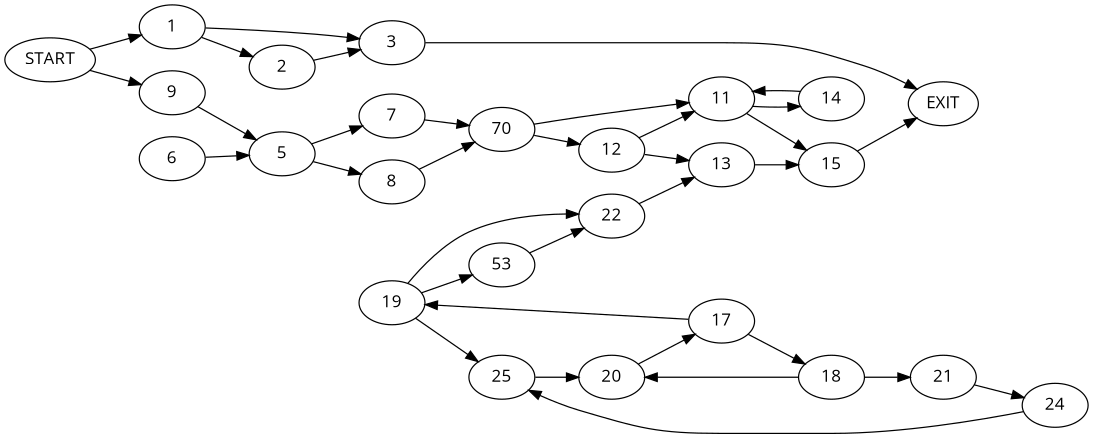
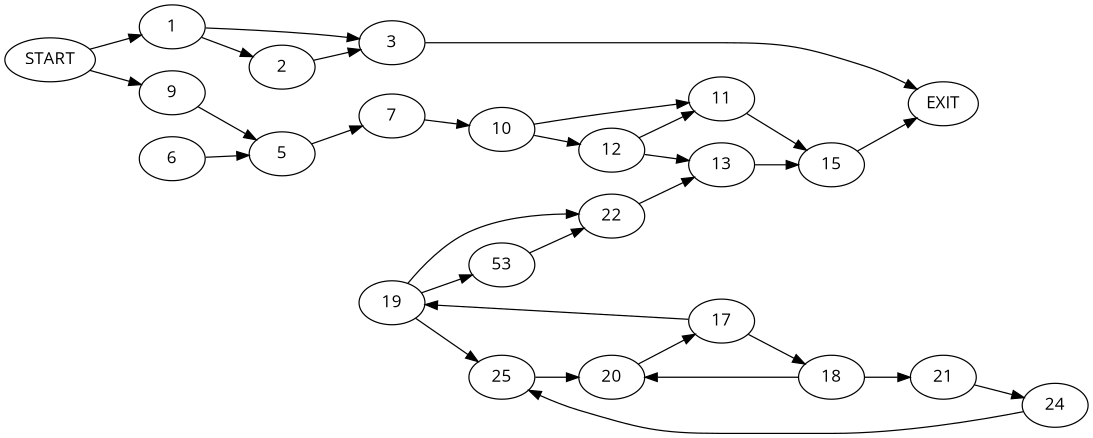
node "14": removed
node "70": label "70" -> "10"
node "8": removed
